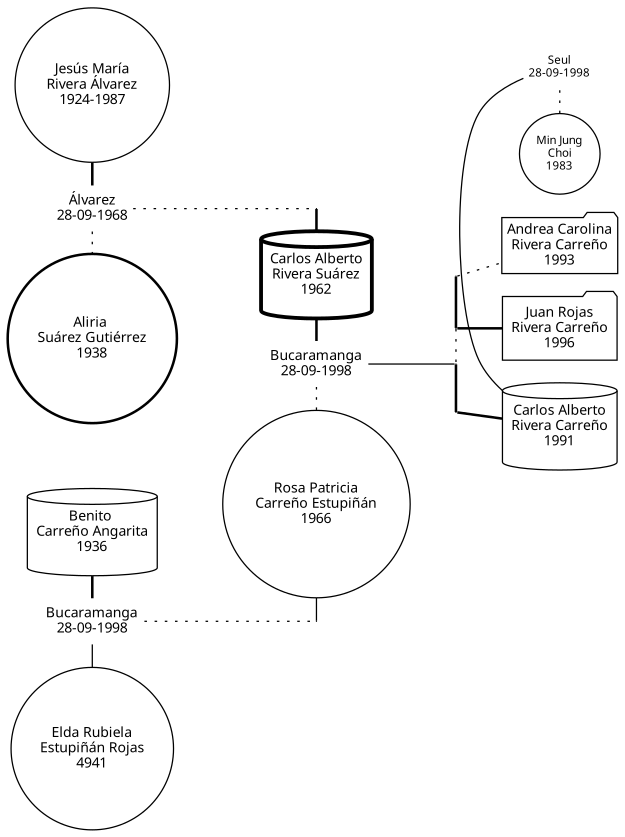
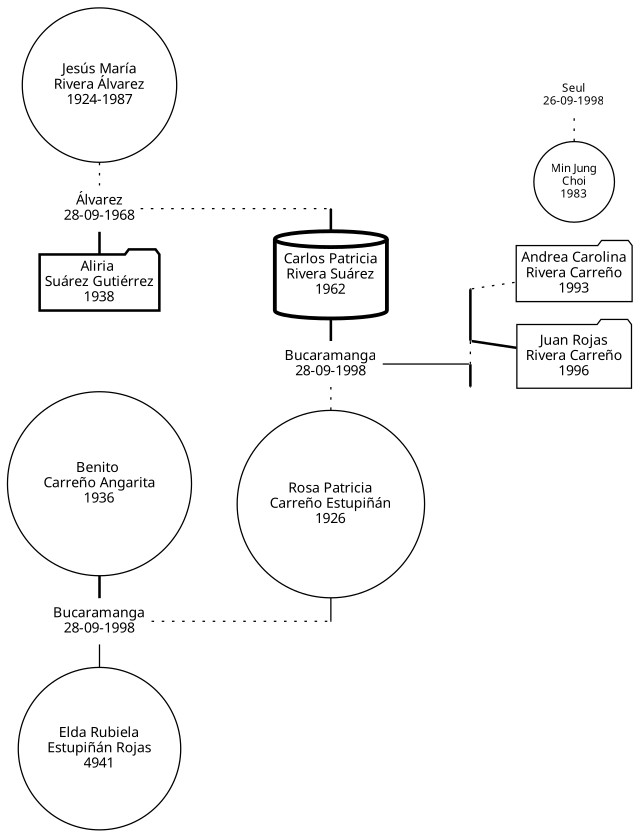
node "Seul 28-09-1998": label "Seul 28-09-1998" -> "Seul 26-09-1998"
edge "Jesús María Rivera Álvarez 1924-1987" -- "Álvarez 28-09-1968": style bold -> dotted
edge "Álvarez 28-09-1968" -- "Aliria Suárez Gutiérrez 1938": style dotted -> bold
node "Carlos Alberto Rivera Suárez 1962": label "Carlos Alberto Rivera Suárez 1962" -> "Carlos Patricia Rivera Suárez 1962"
node "Aliria Suárez Gutiérrez 1938": shape circle -> folder
node "Carlos Alberto Rivera Carreño 1991": removed
node "Rosa Patricia Carreño Estupiñán 1966": label "Rosa Patricia Carreño Estupiñán 1966" -> "Rosa Patricia Carreño Estupiñán 1926"
node "Benito Carreño Angarita 1936": shape cylinder -> circle
